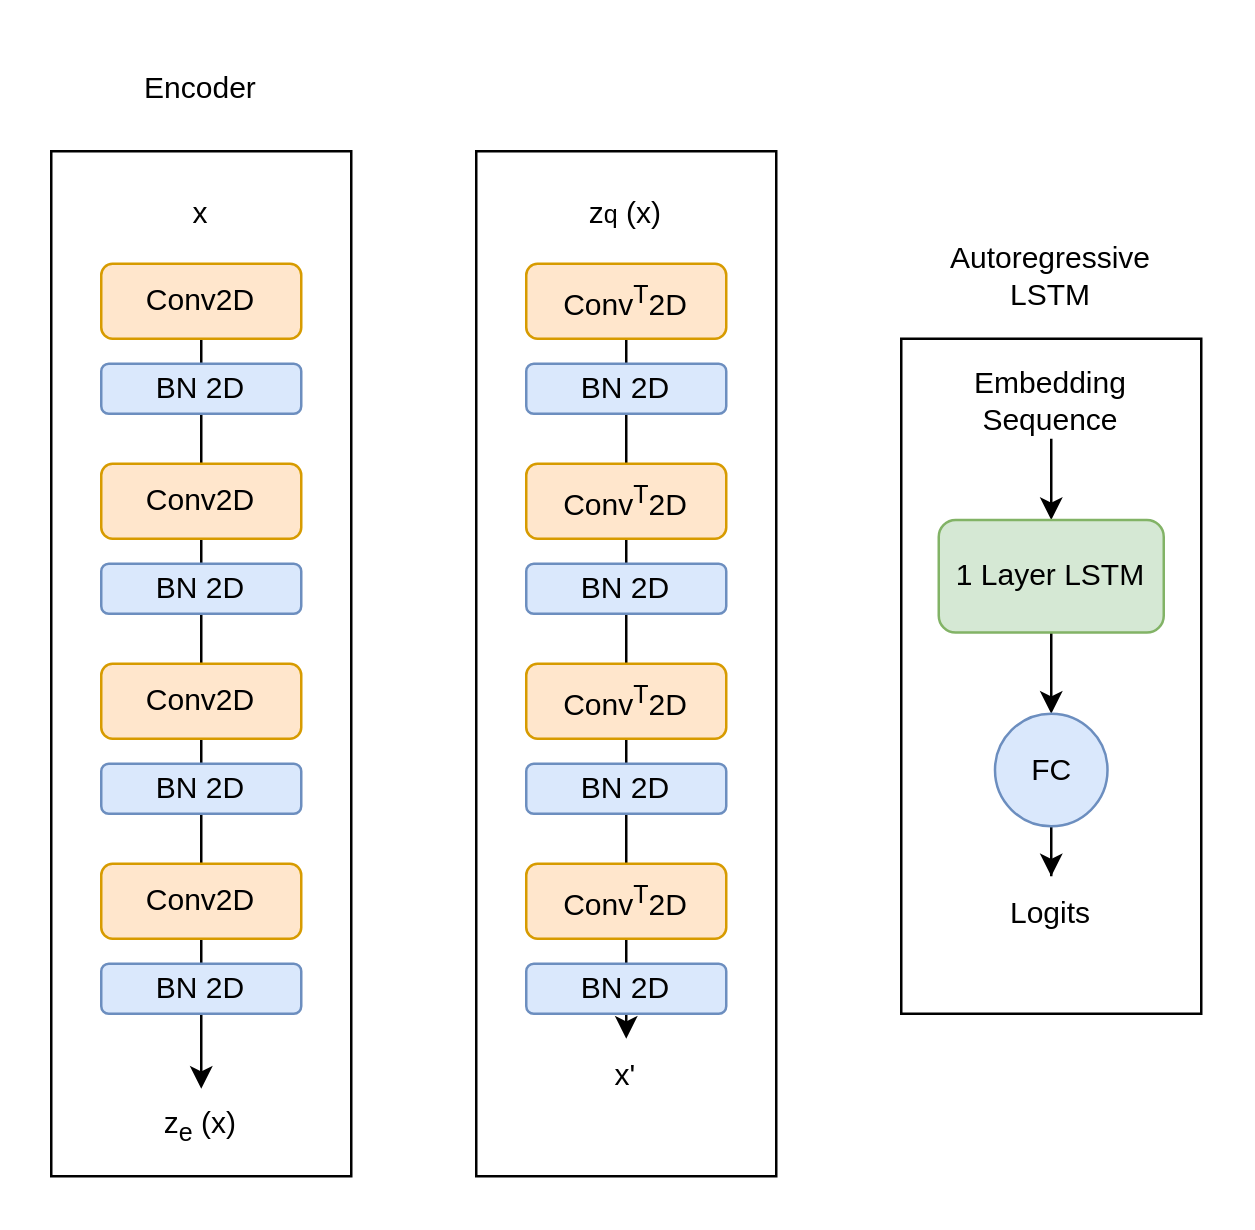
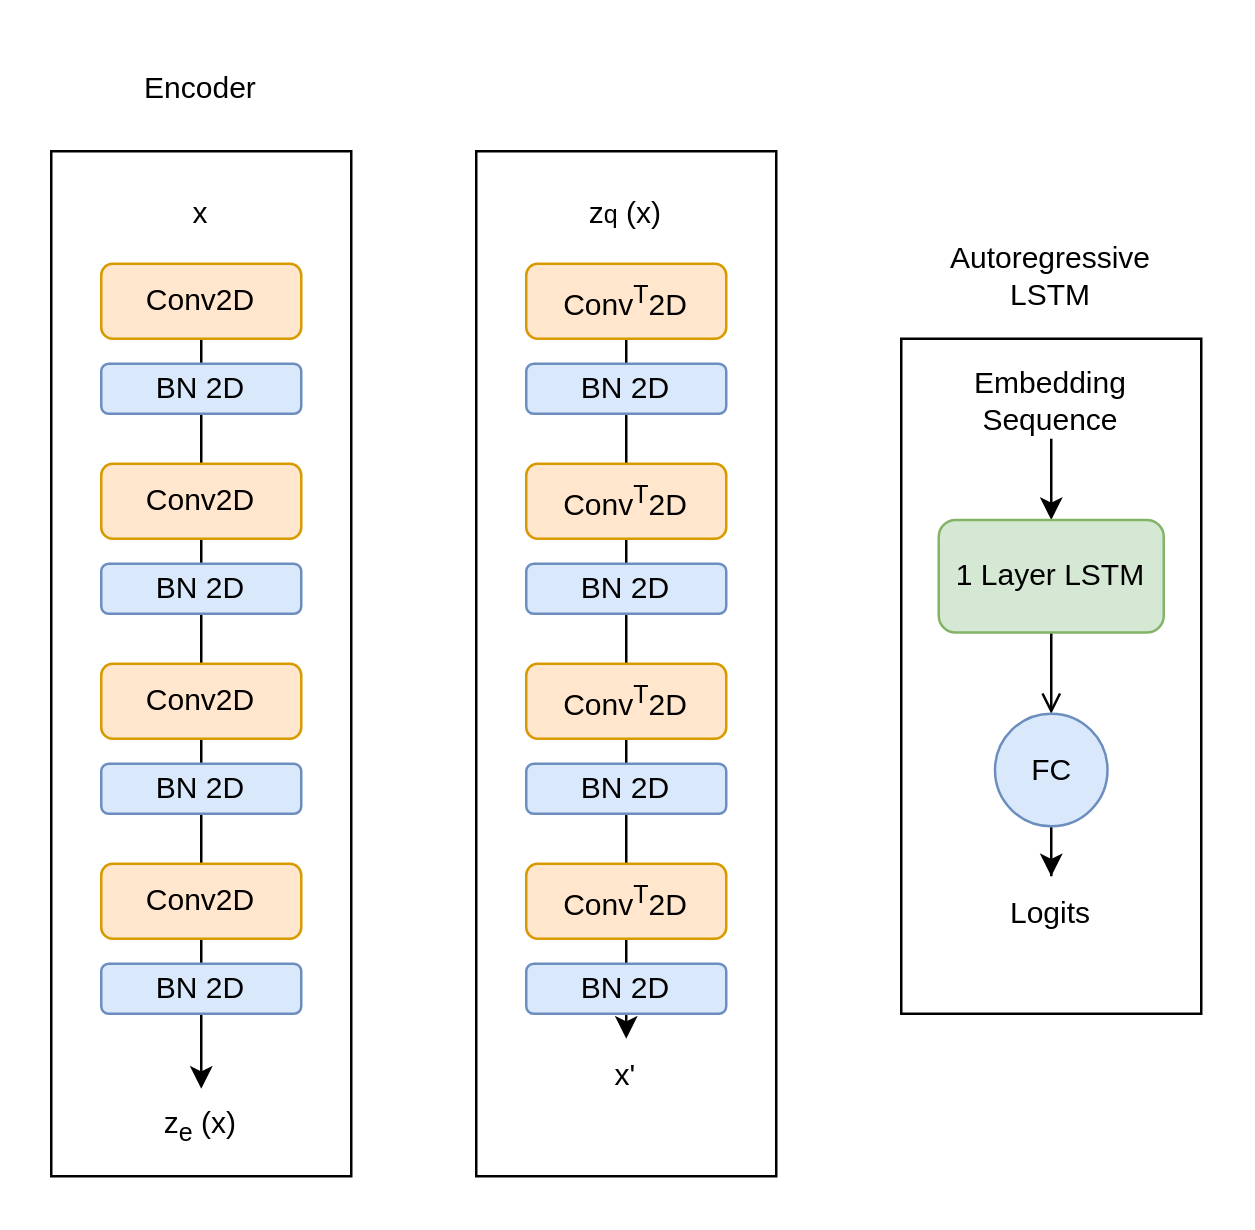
edge "1 Layer LSTM" -> "FC": arrowhead classic -> open
